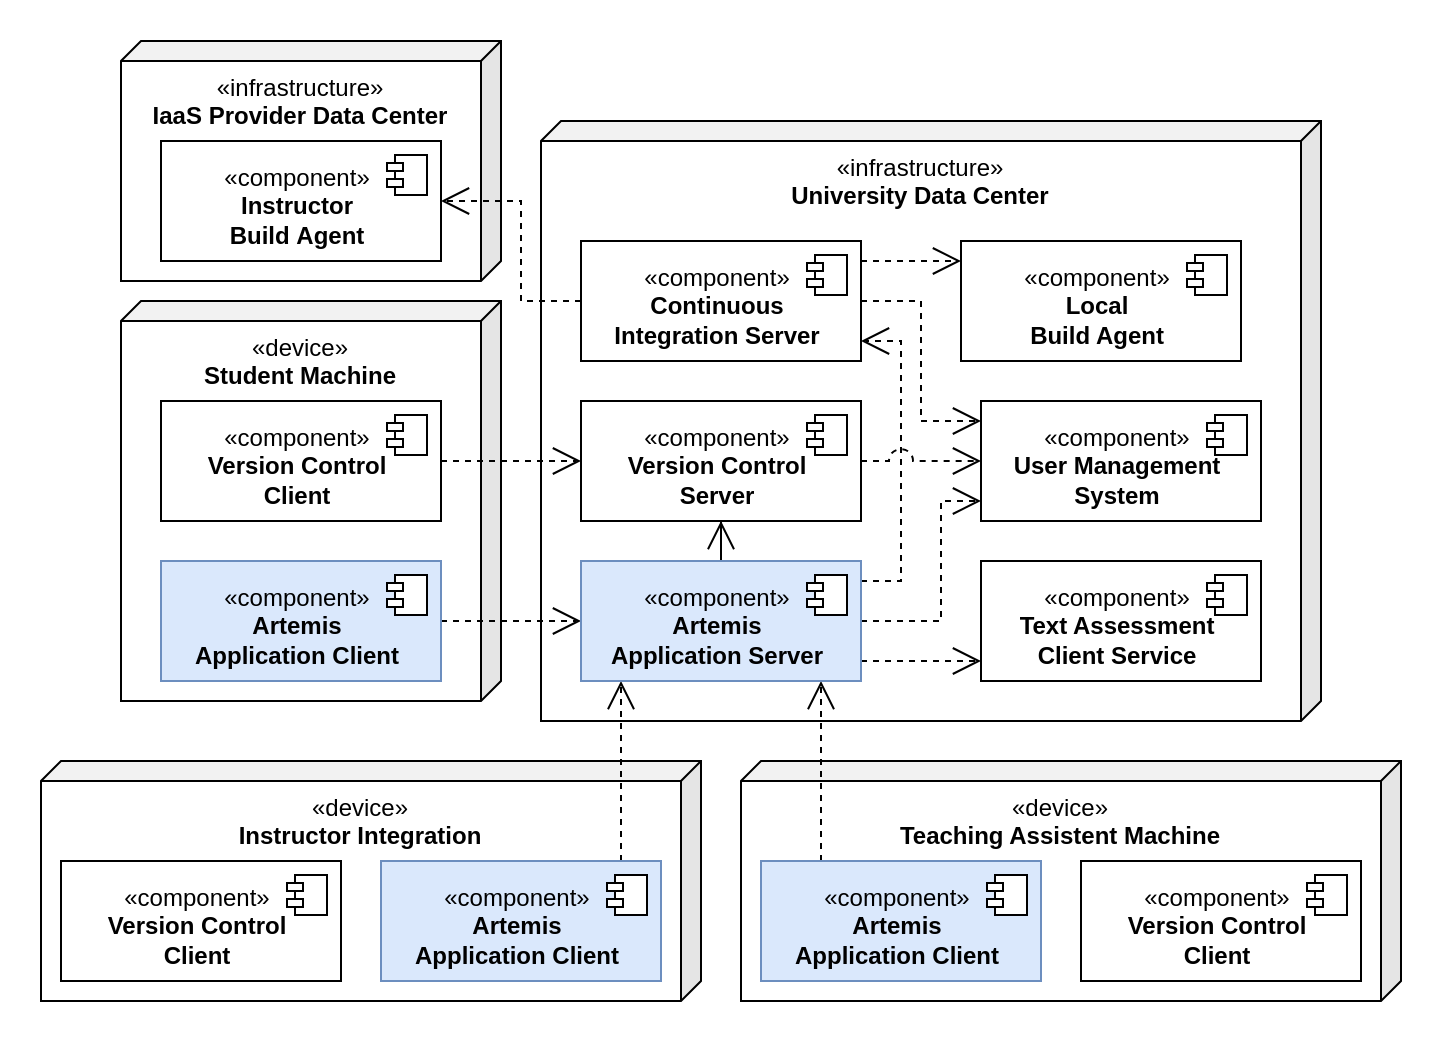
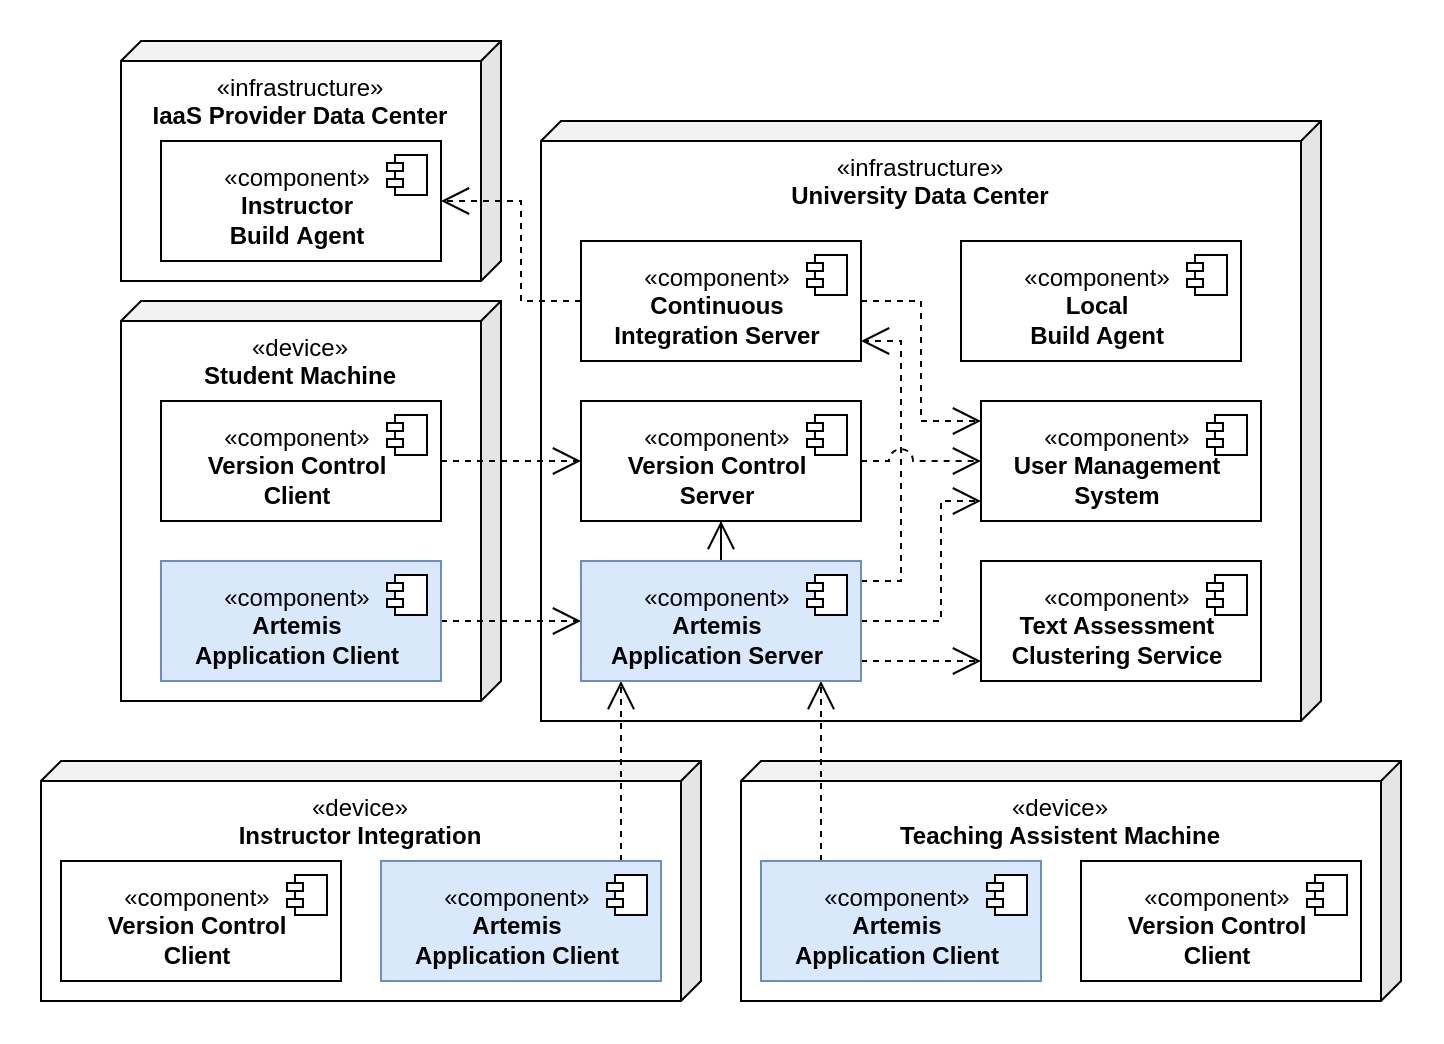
edge "«component» Continuous Integration Server" -> "«component» Local Build Agent": removed
node "«component» Text Assessment Client Service": label "«component» Text Assessment Client Service" -> "«component» Text Assessment Clustering Service"
